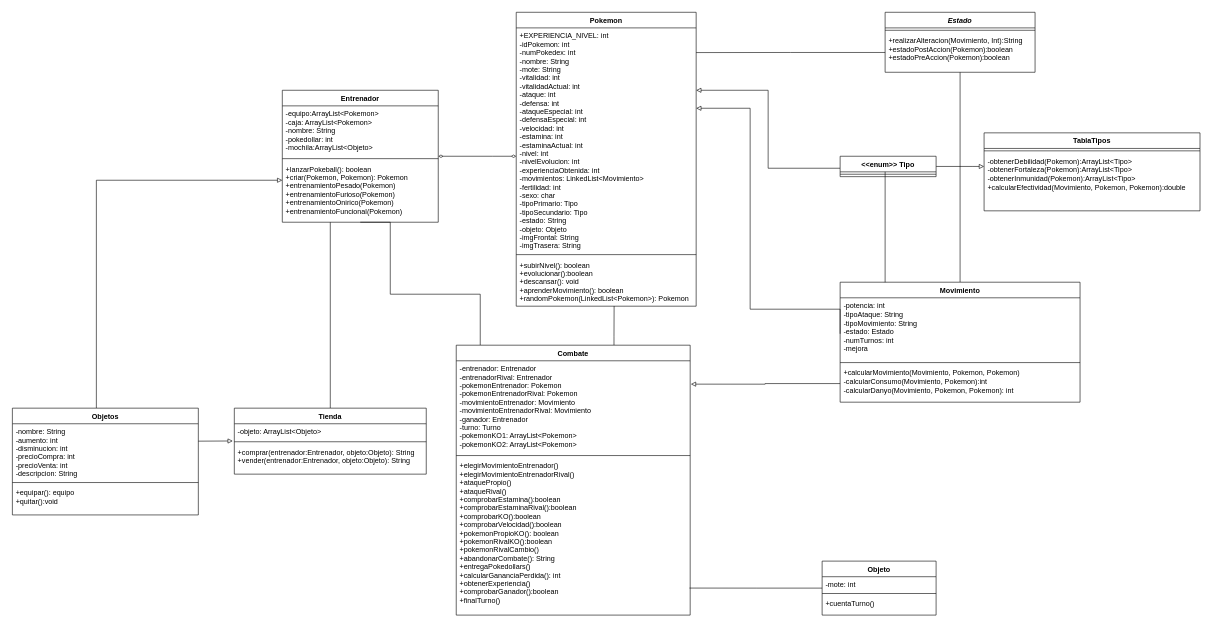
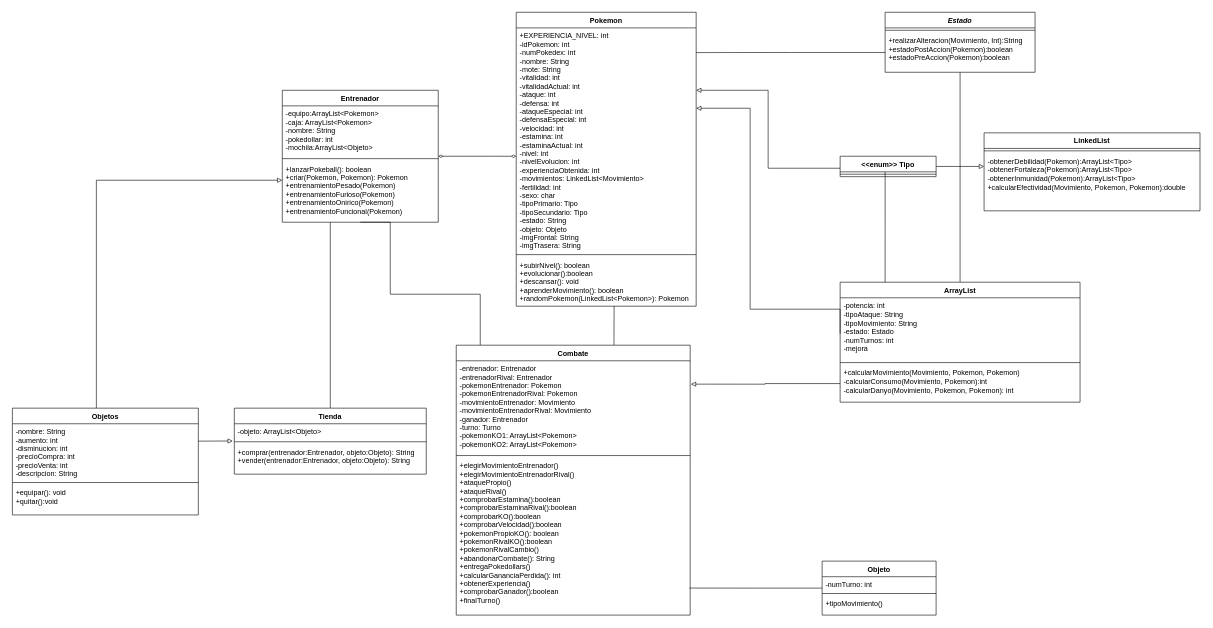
node "TablaTipos": label "TablaTipos" -> "LinkedList"
node "Movimiento": label "Movimiento" -> "ArrayList"
node "+equipar(): equipo +quitar():void": label "+equipar(): equipo +quitar():void" -> "+equipar(): void +quitar():void"
node "-mote: int": label "-mote: int" -> "-numTurno: int"
node "+cuentaTurno()": label "+cuentaTurno()" -> "+tipoMovimiento()"
